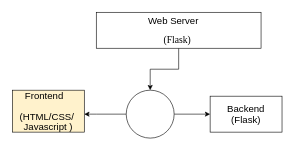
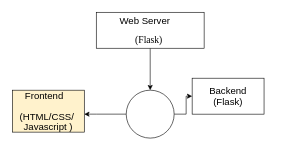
node "Web Server (Flask)": size 165x36 -> 108x36
node "Backend (Flask)": moved (246, 114) -> (228, 96)
